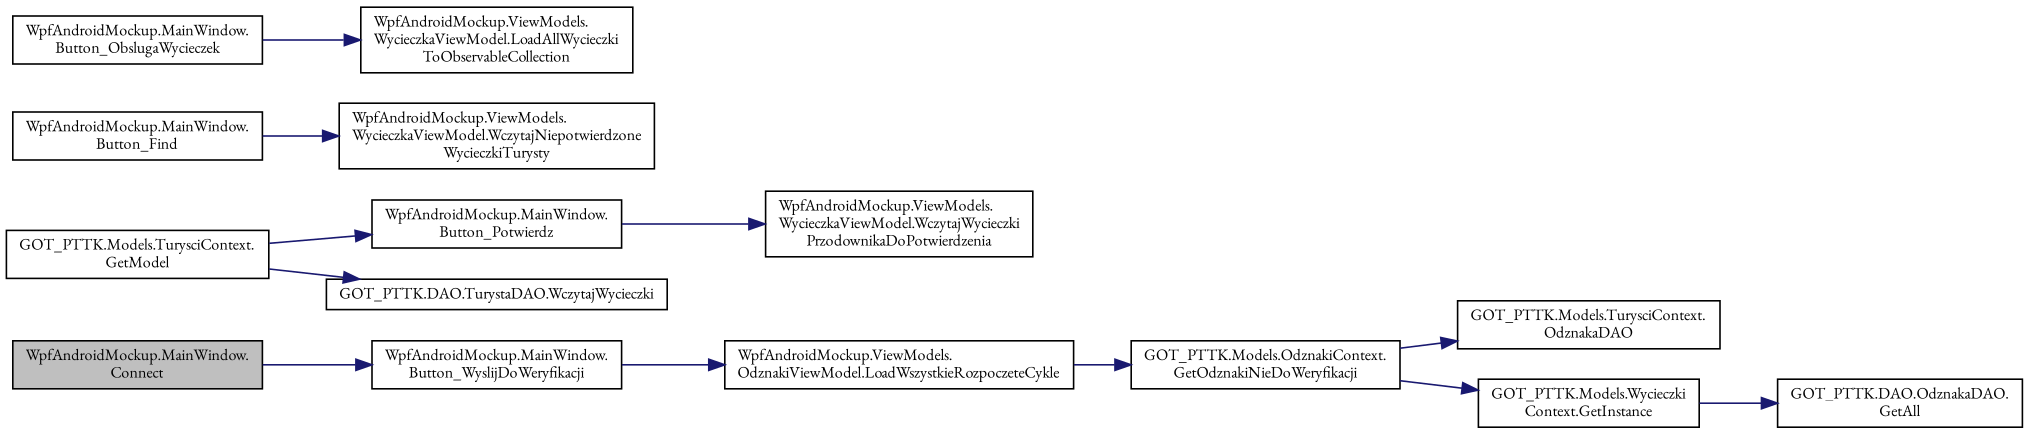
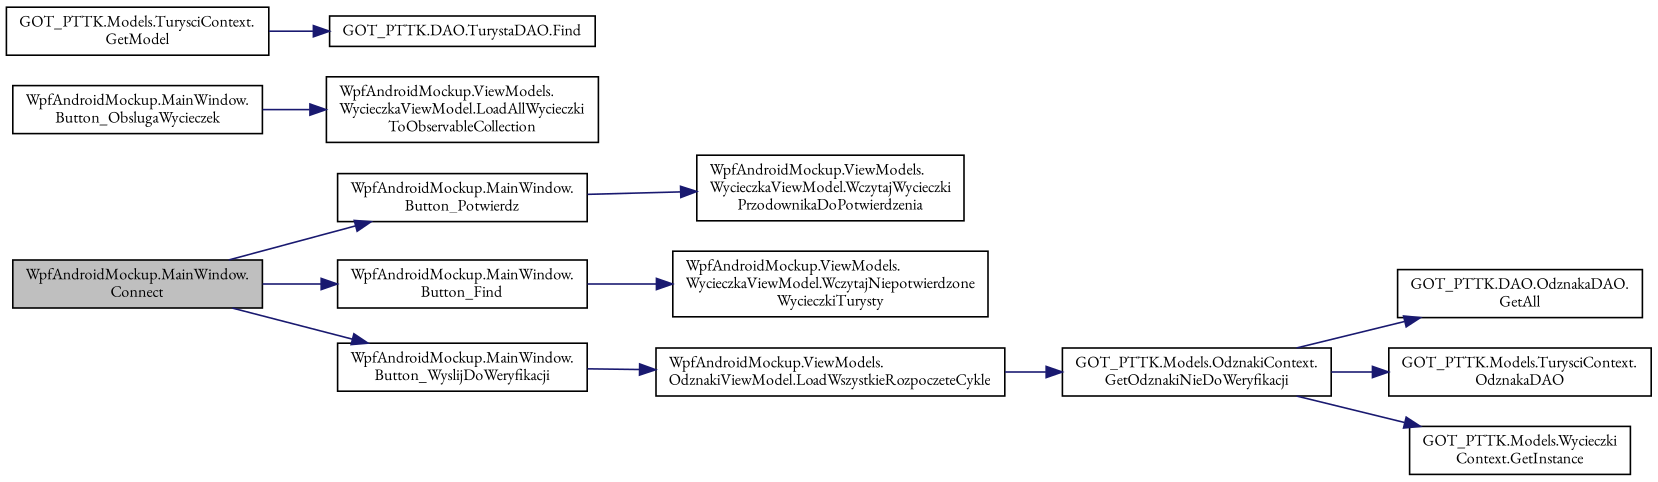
edge "GOT_PTTK.Models.TurysciContext. GetModel" -> "WpfAndroidMockup.MainWindow. Button_Potwierdz": now "WpfAndroidMockup.MainWindow. Connect" -> "WpfAndroidMockup.MainWindow. Button_Potwierdz"
edge "WpfAndroidMockup.MainWindow. Connect" -> "WpfAndroidMockup.MainWindow. Button_Find": added
node "GOT_PTTK.DAO.TurystaDAO.WczytajWycieczki": label "GOT_PTTK.DAO.TurystaDAO.WczytajWycieczki" -> "GOT_PTTK.DAO.TurystaDAO.Find"
edge "GOT_PTTK.Models.Wycieczki Context.GetInstance" -> "GOT_PTTK.DAO.OdznakaDAO. GetAll": now "GOT_PTTK.Models.OdznakiContext. GetOdznakiNieDoWeryfikacji" -> "GOT_PTTK.DAO.OdznakaDAO. GetAll"
